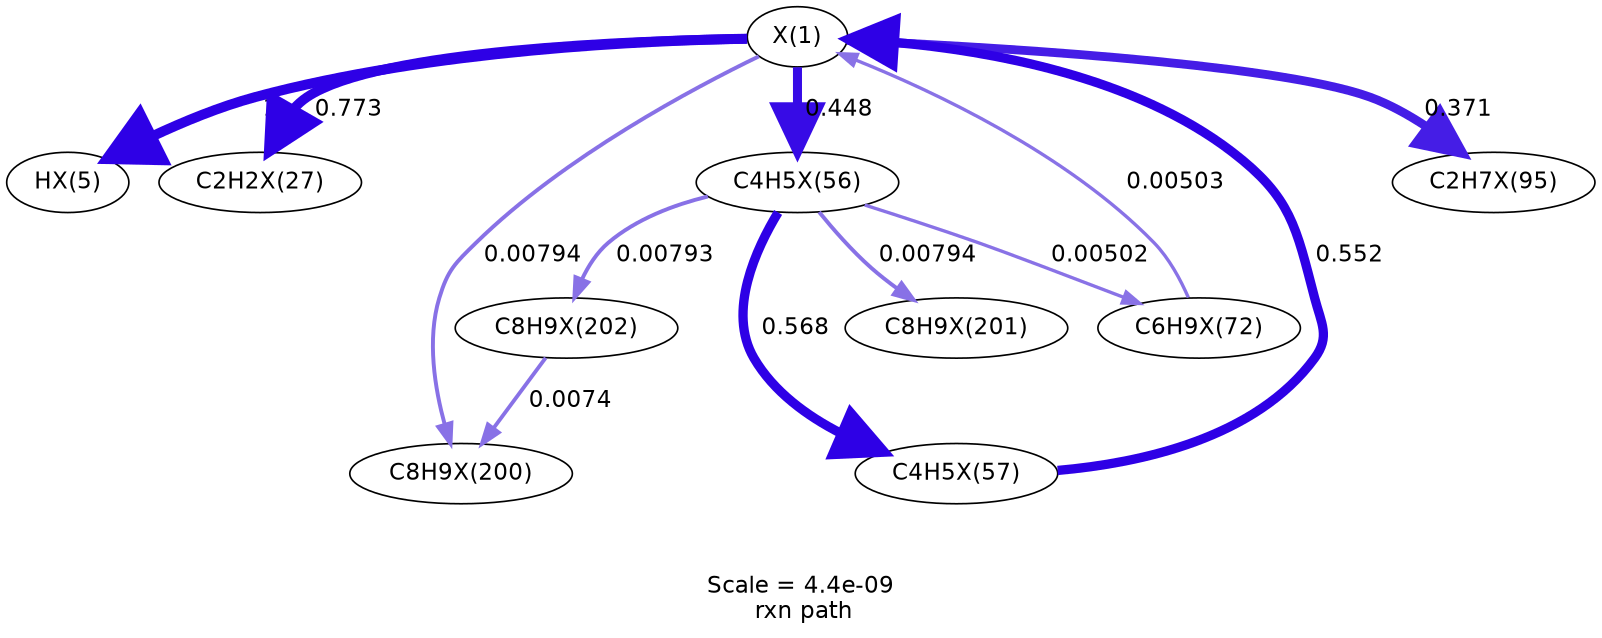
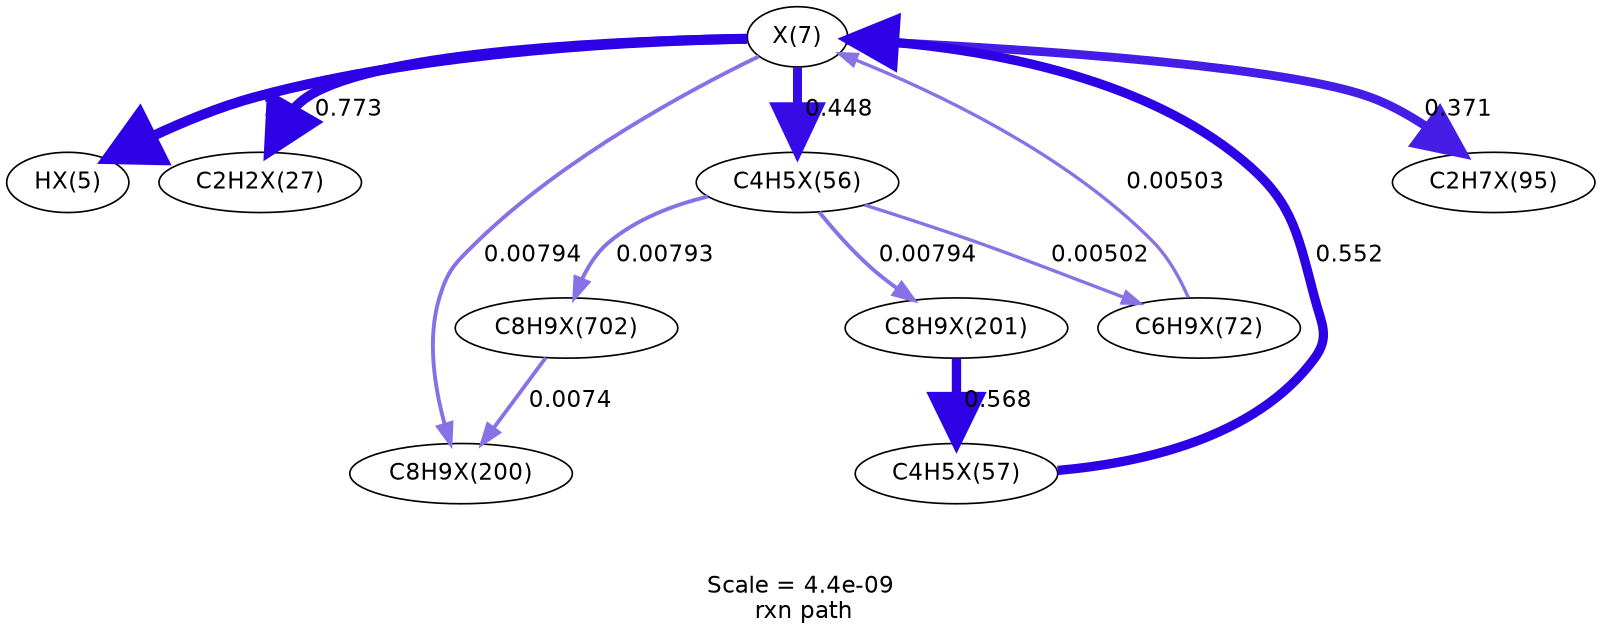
node "X(1)": label "X(1)" -> "X(7)"
node "C8H9X(202)": label "C8H9X(202)" -> "C8H9X(702)"
edge "C4H5X(56)" -> "C4H5X(57)": now "C8H9X(201)" -> "C4H5X(57)"
